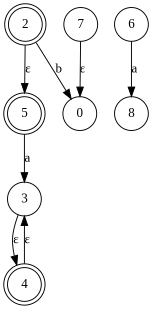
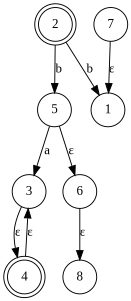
edge "2" -> "5": label "ε" -> "b"
edge "6" -> "8": label "a" -> "ε"
node "5": shape doublecircle -> circle
node "0": label "0" -> "1"
edge "5" -> "6": added, label "ε"
